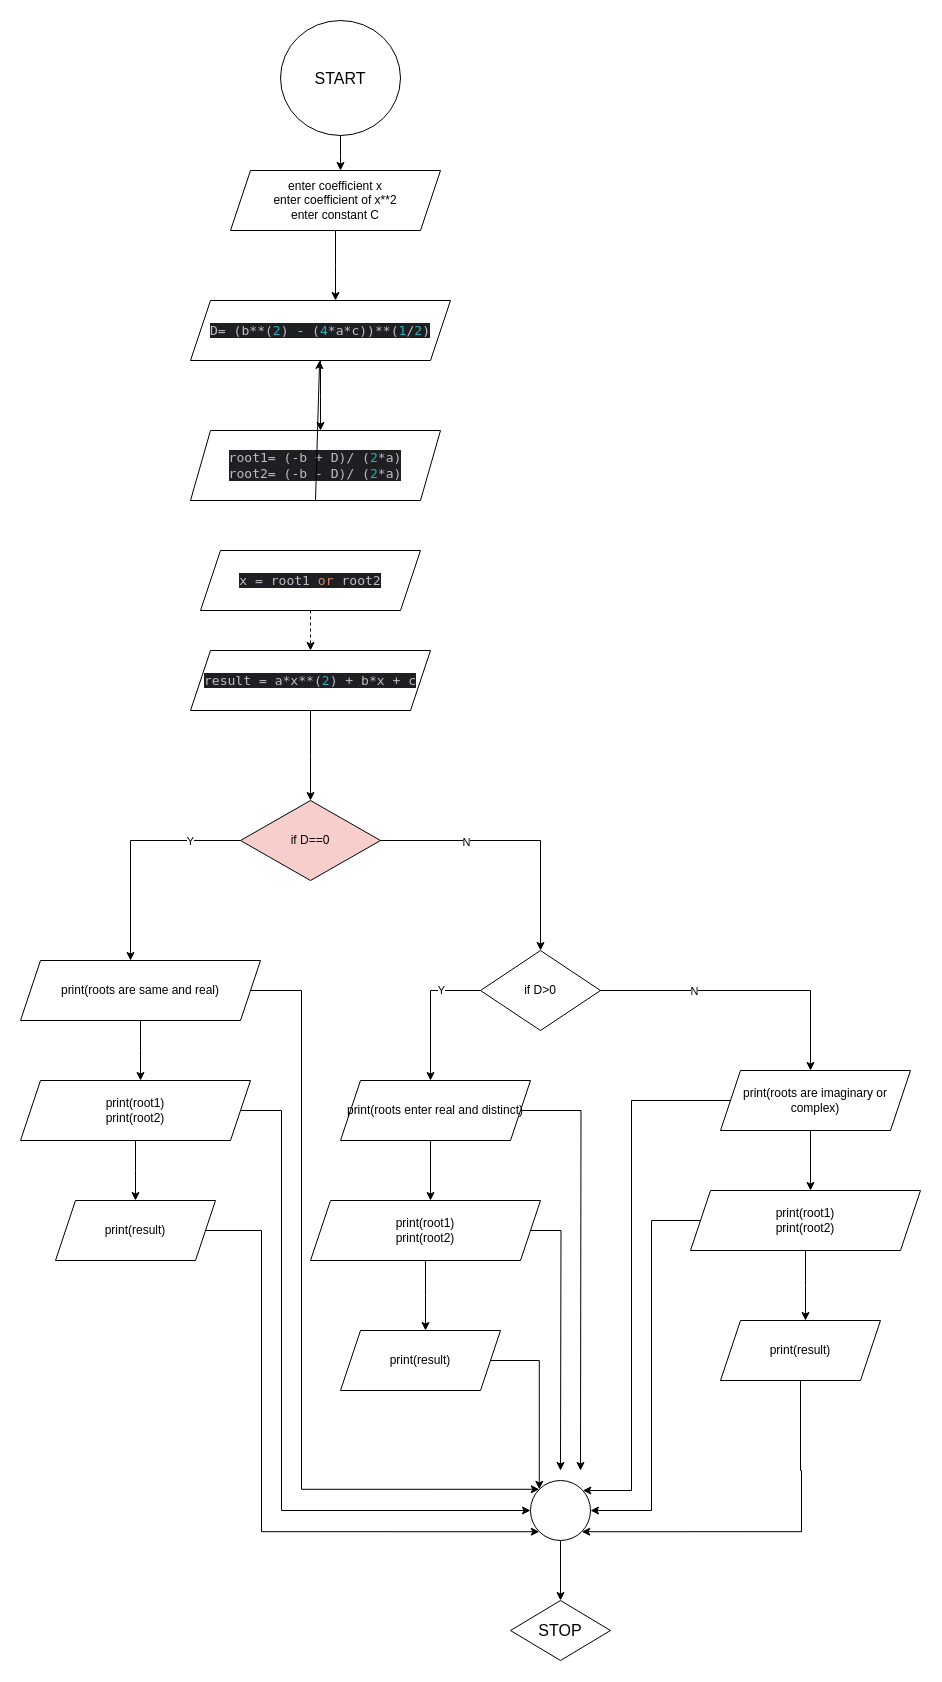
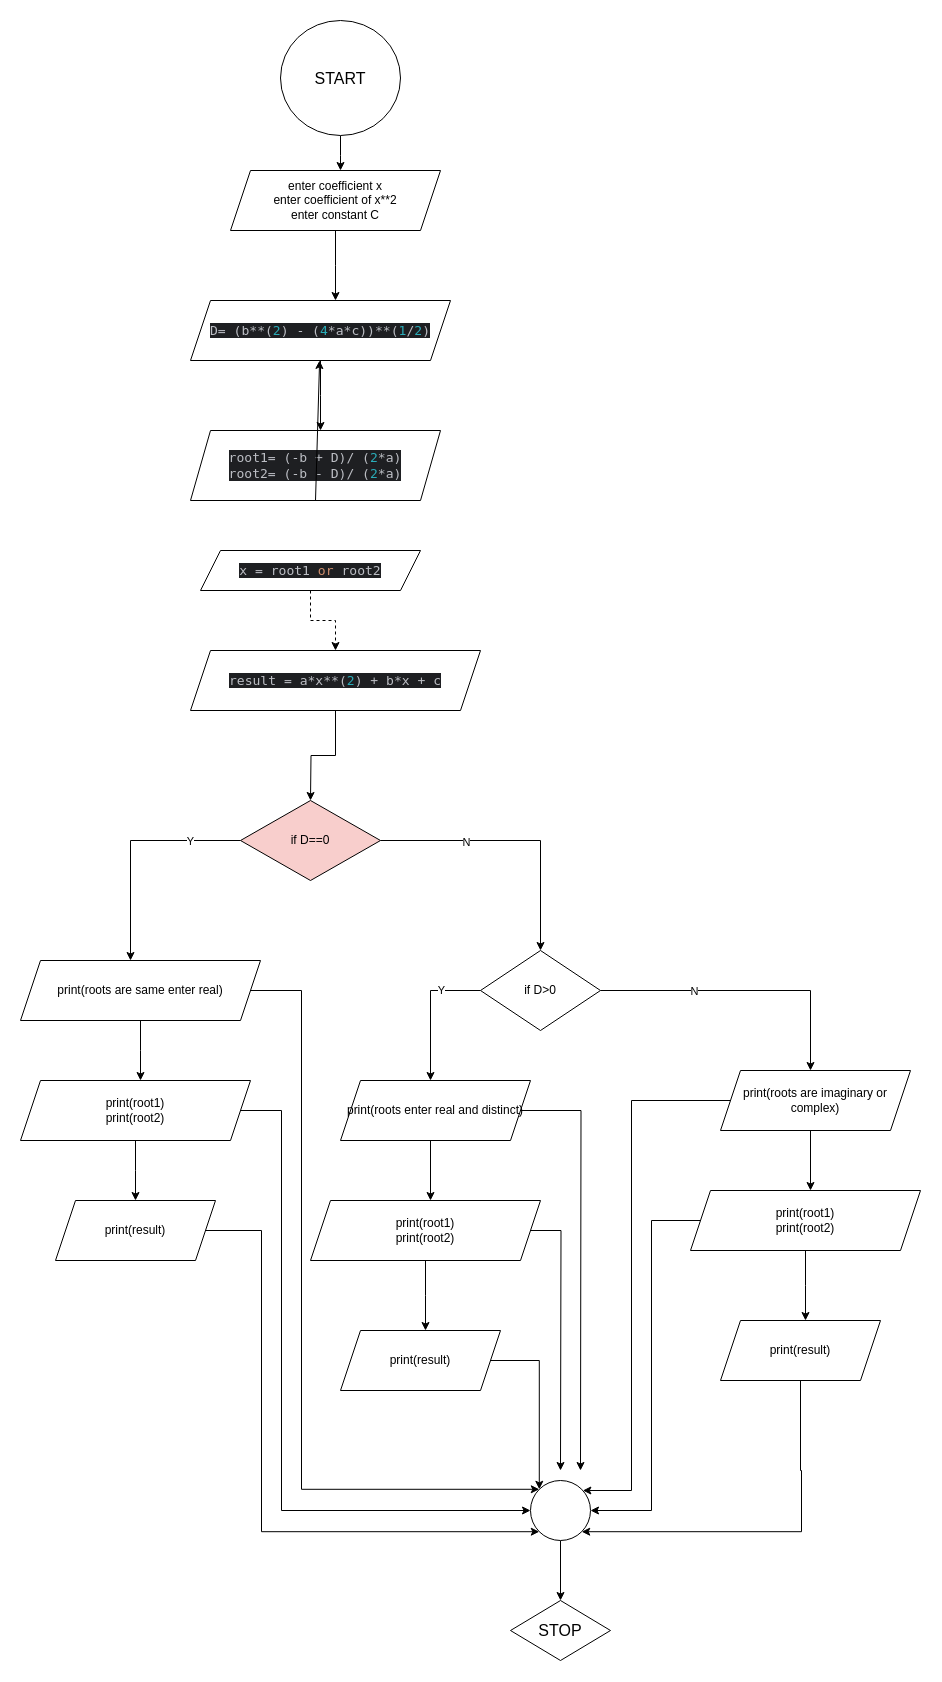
node "x = root1 or root2": size 220x60 -> 220x40
node "result = a*x**(2) + b*x + c": size 240x60 -> 290x60
node "print(roots are same and real)": label "print(roots are same and real)" -> "print(roots are same enter real)"
